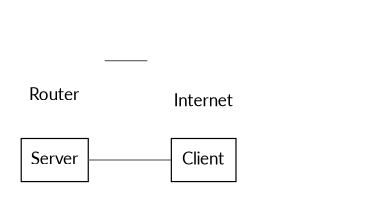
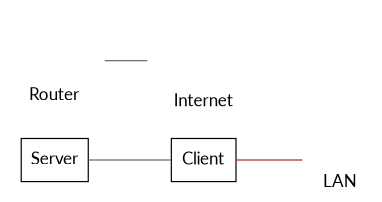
node "LAN": added
